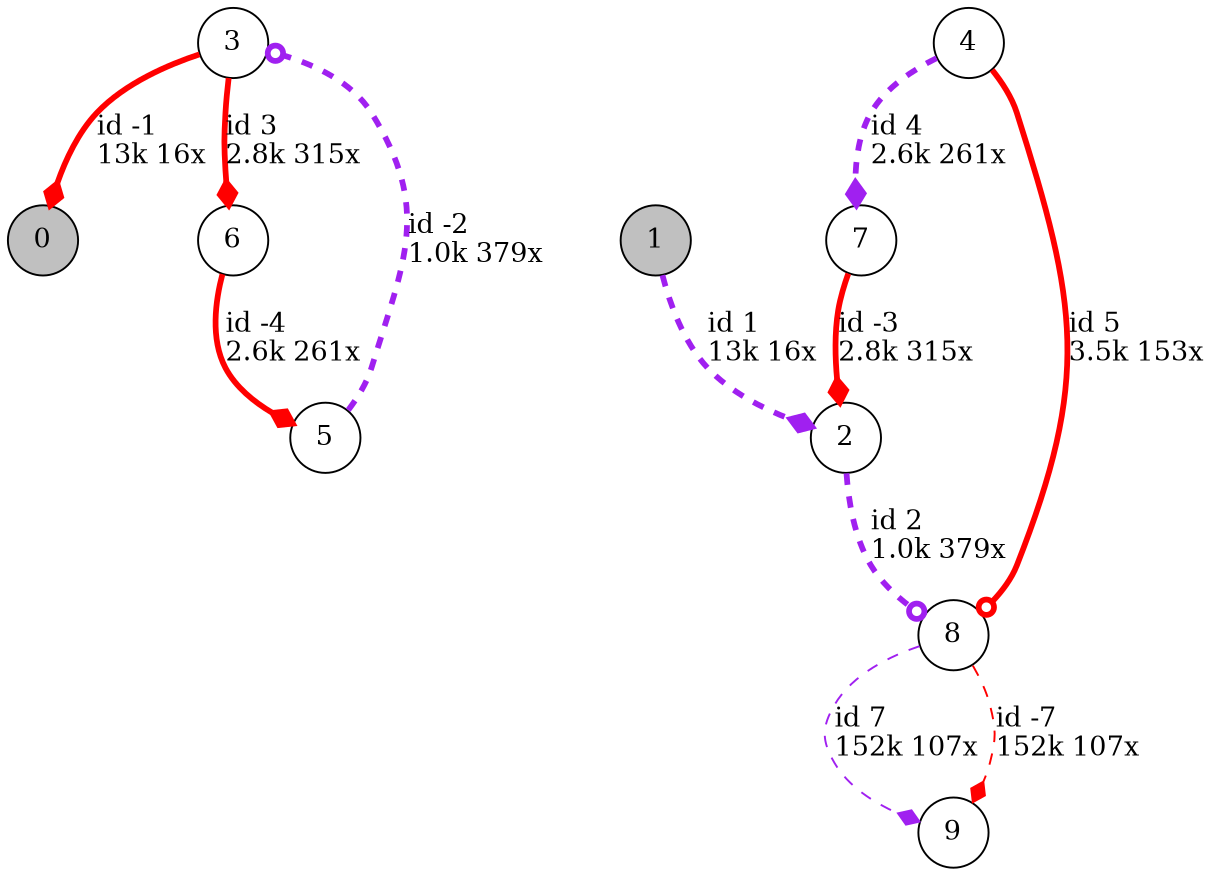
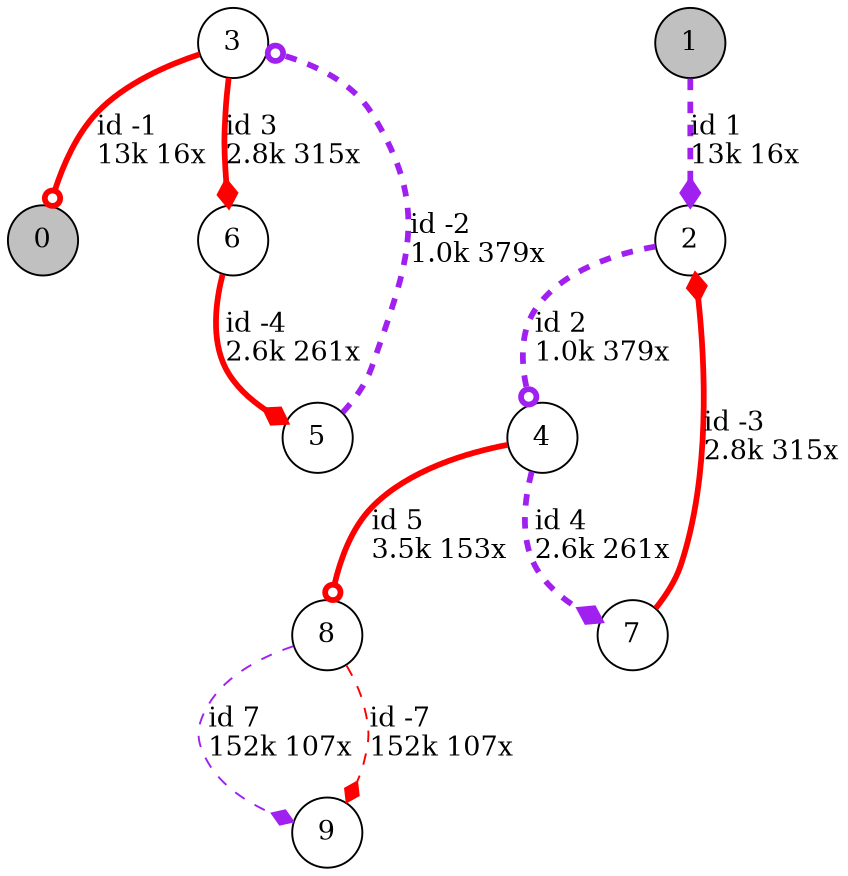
edge "3" -> "0": arrowhead diamond -> odot
edge "2" -> "8": now "2" -> "4"
